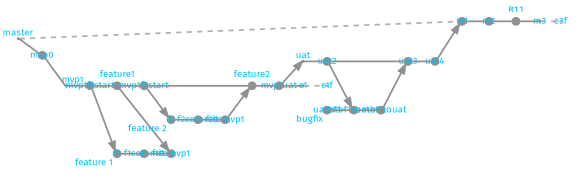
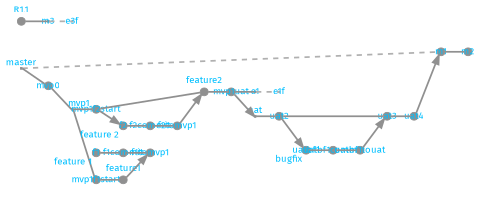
edge "m2" -- "R1.1": removed
edge "uat2" -> "uatbf1commit": now "uat2" -> "uatbf1 bugfix"
edge "feature1" -- "mvp1f2start": now "mvp1" -- "mvp1f2start"
edge "mvp1f1start" -> "f1 feature 1": removed
